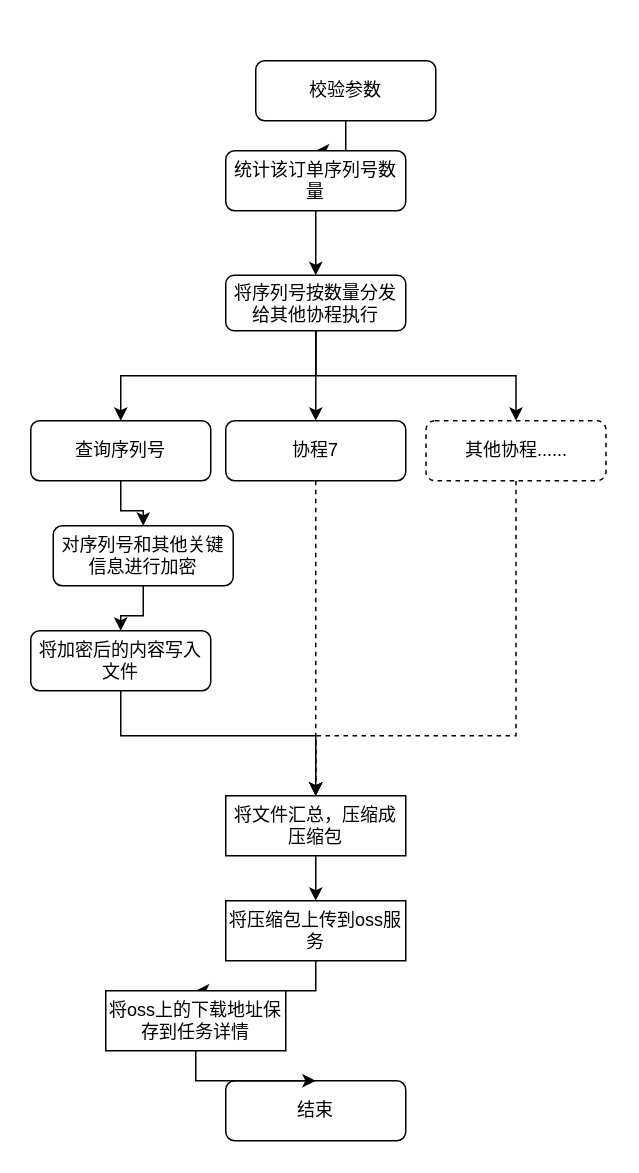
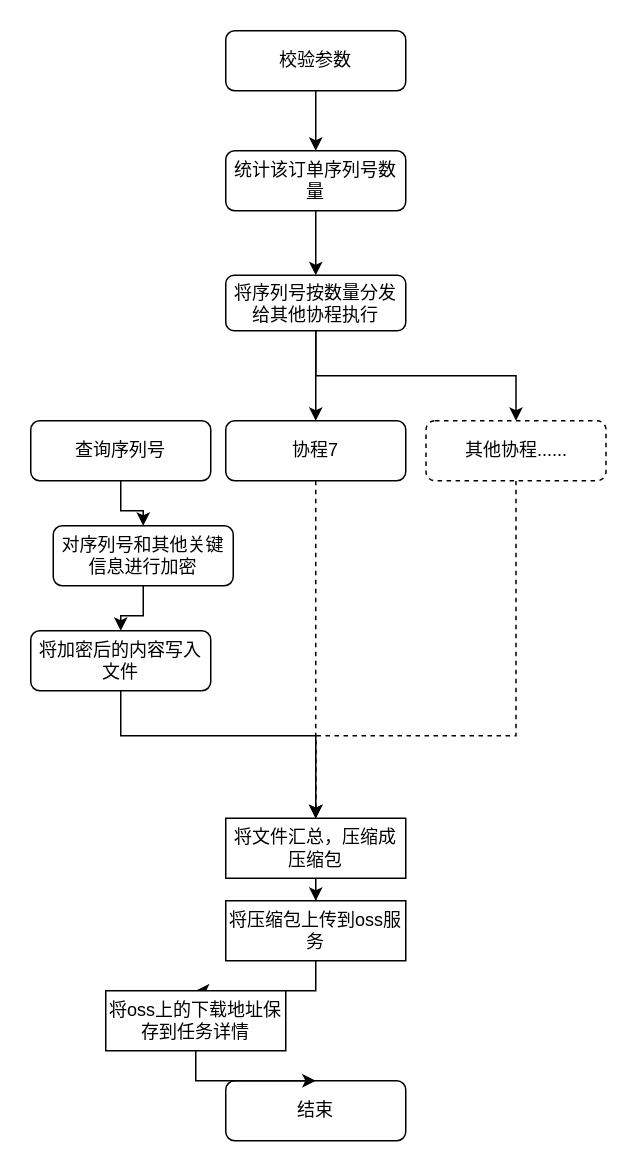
node "校验参数": moved (346, 91) -> (316, 61)
edge "将序列号按数量分发给其他协程执行" -> "查询序列号": removed
node "将文件汇总，压缩成压缩包": moved (316, 826) -> (316, 848)
